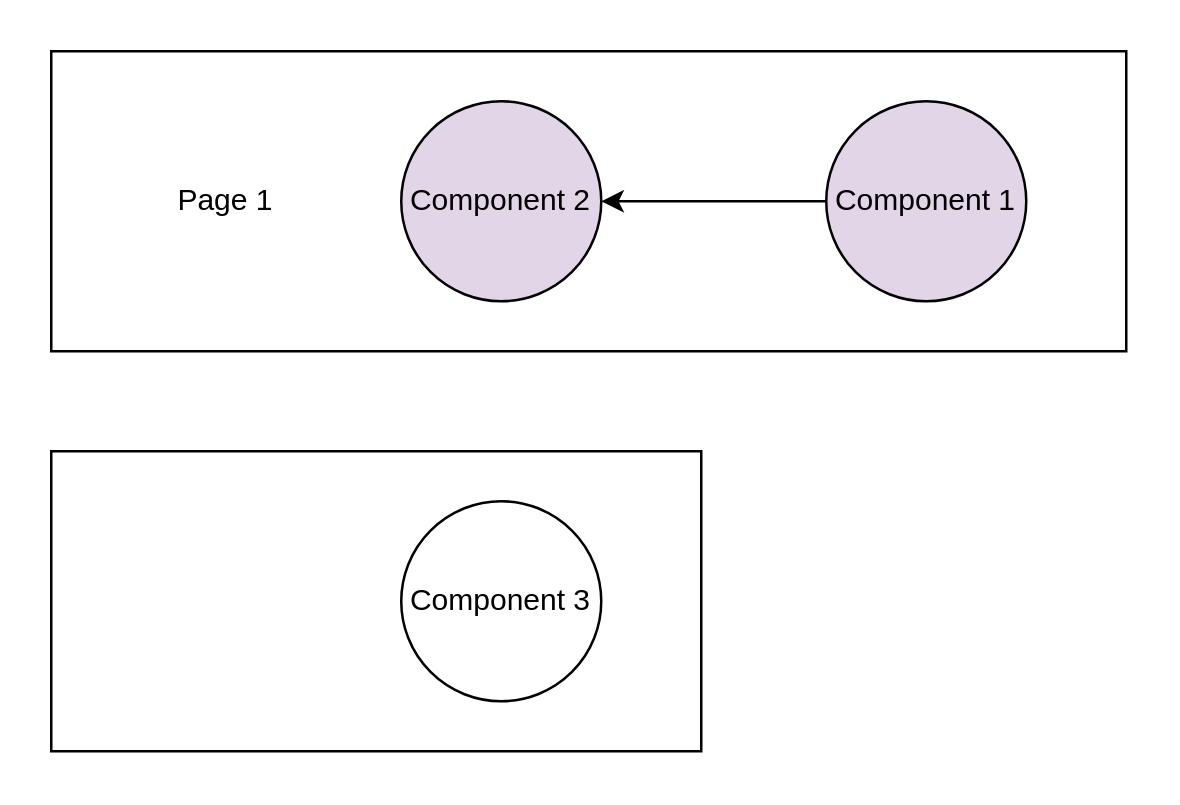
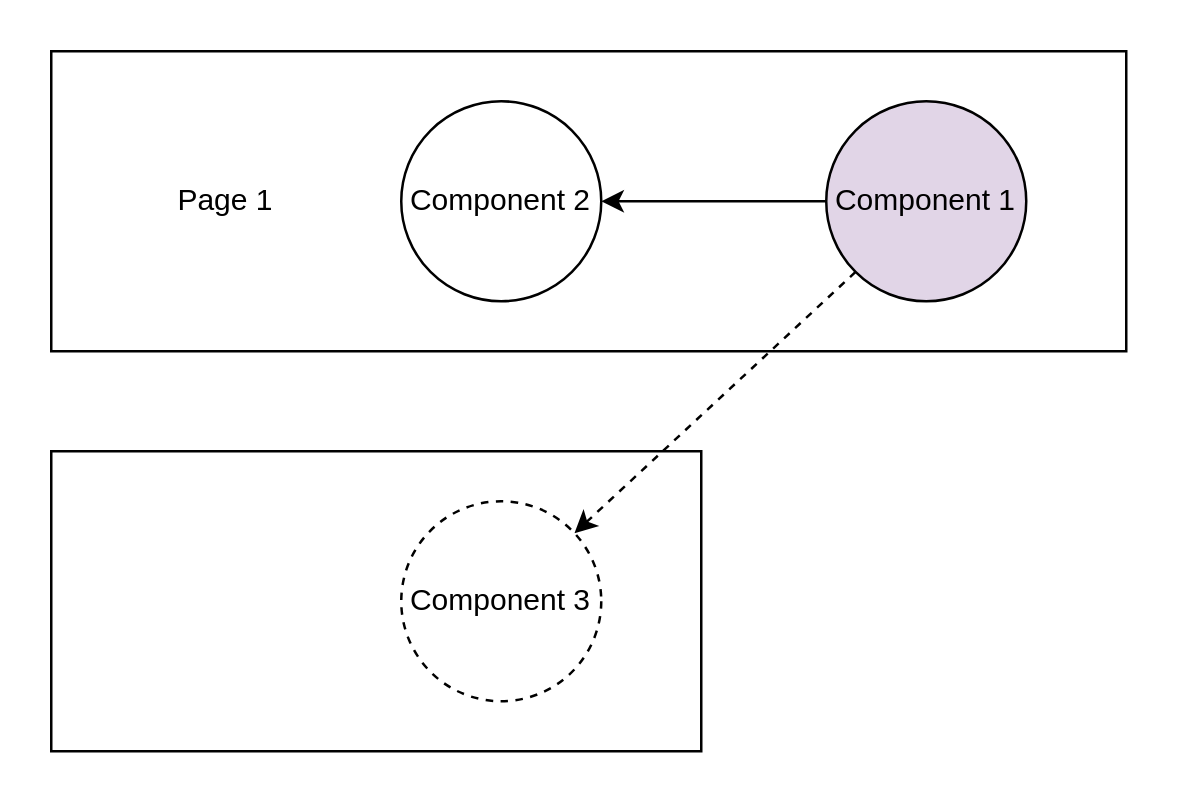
node "Component 2": fillcolor #e1d5e7 -> #ffffff
edge "Component 1" -> "Component 3": added
node "Component 3": style solid -> dashed
